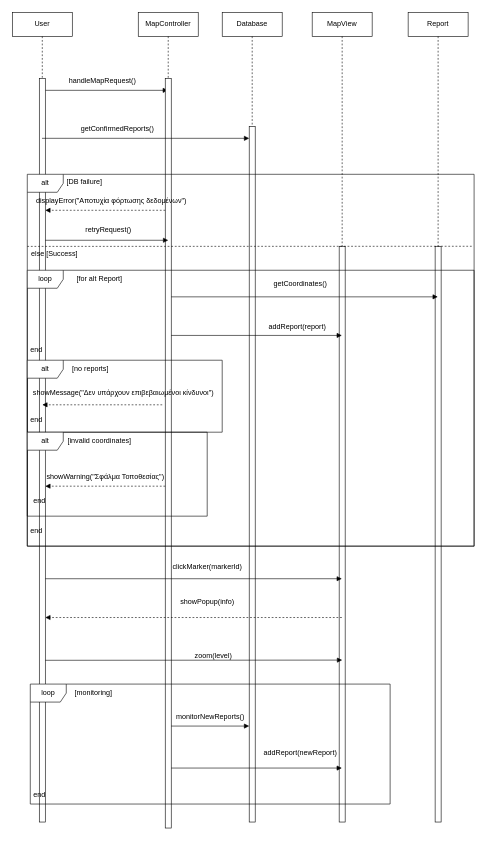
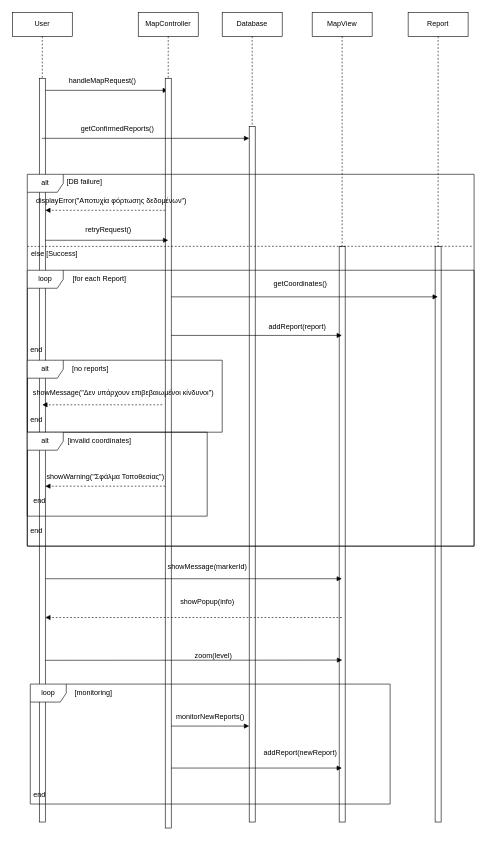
node "[for alt Report]": label "[for alt Report]" -> "[for each Report]"
node "clickMarker(markerId)": label "clickMarker(markerId)" -> "showMessage(markerId)"
